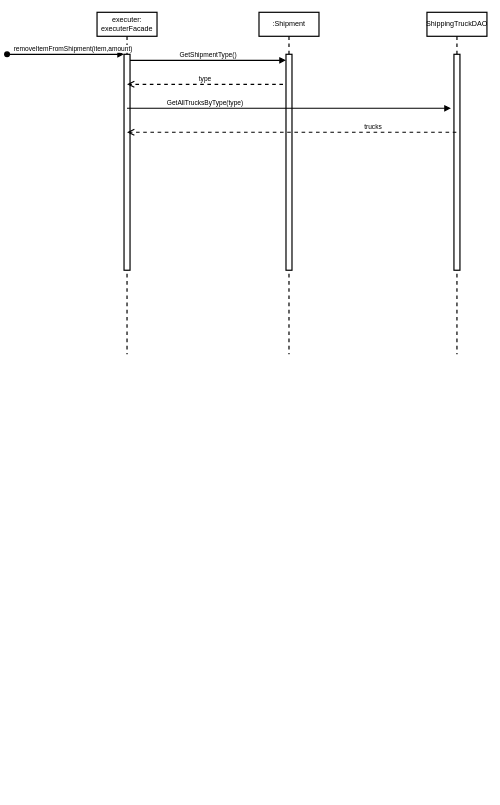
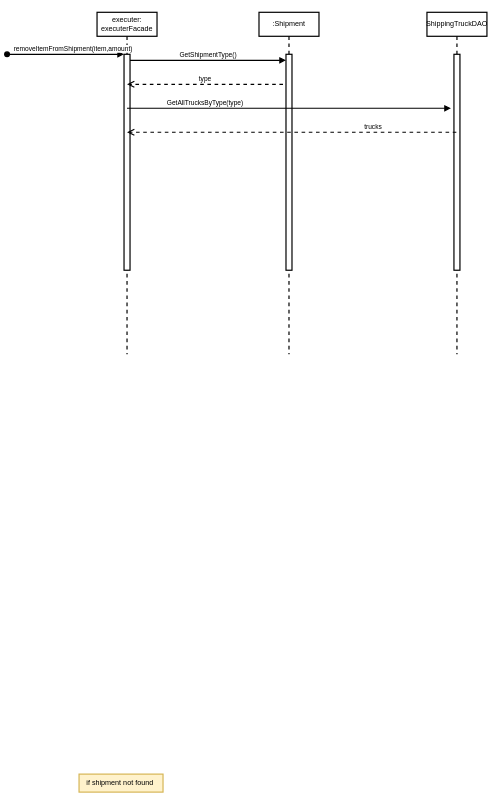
node "if shipment not found": added
